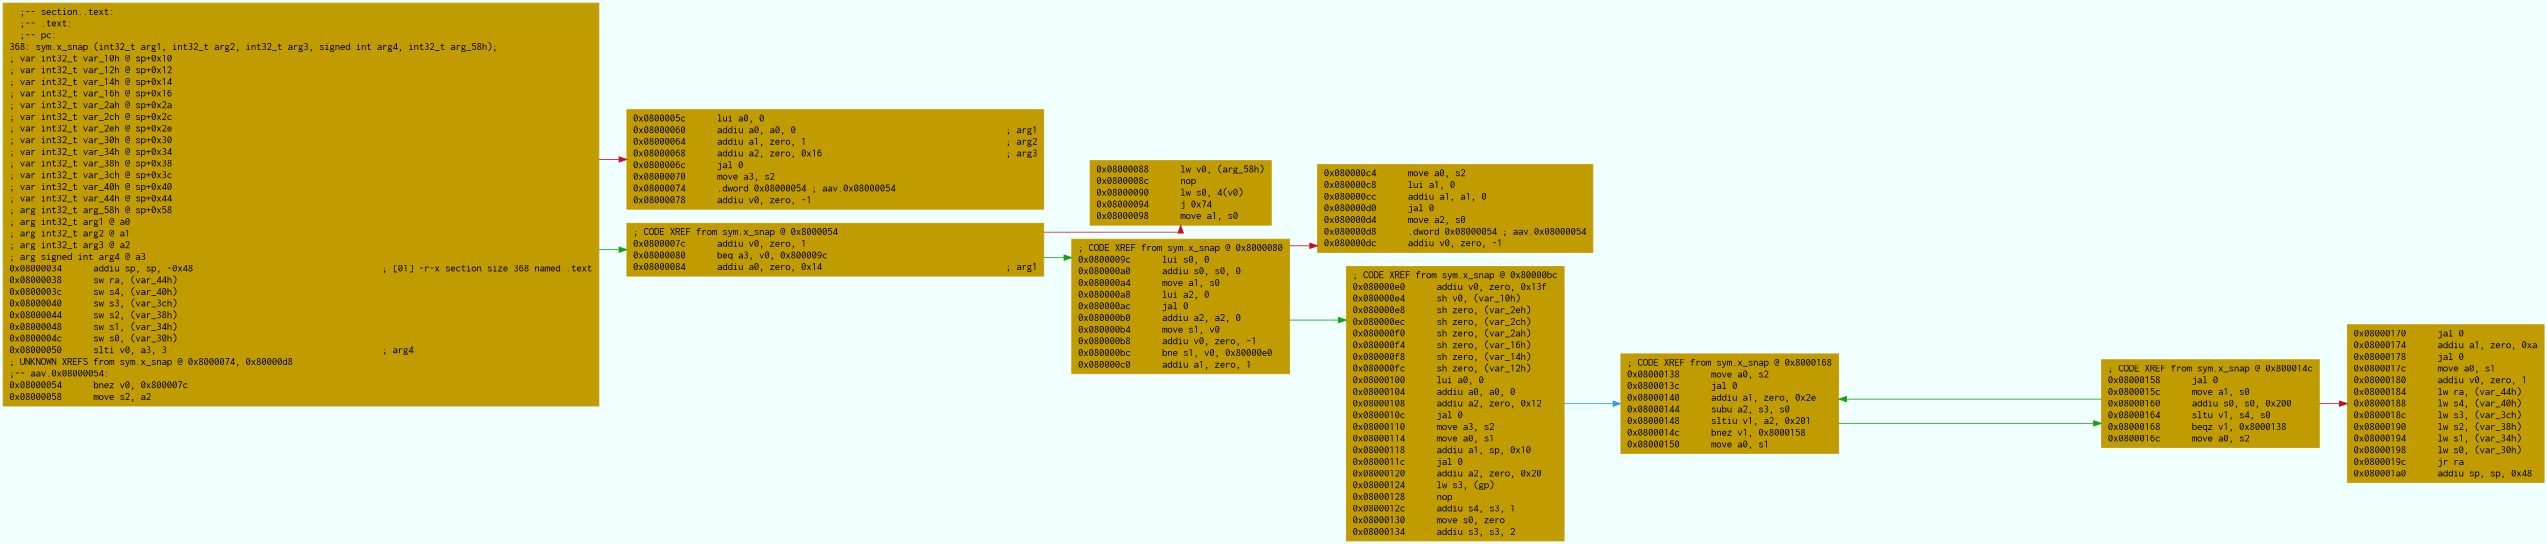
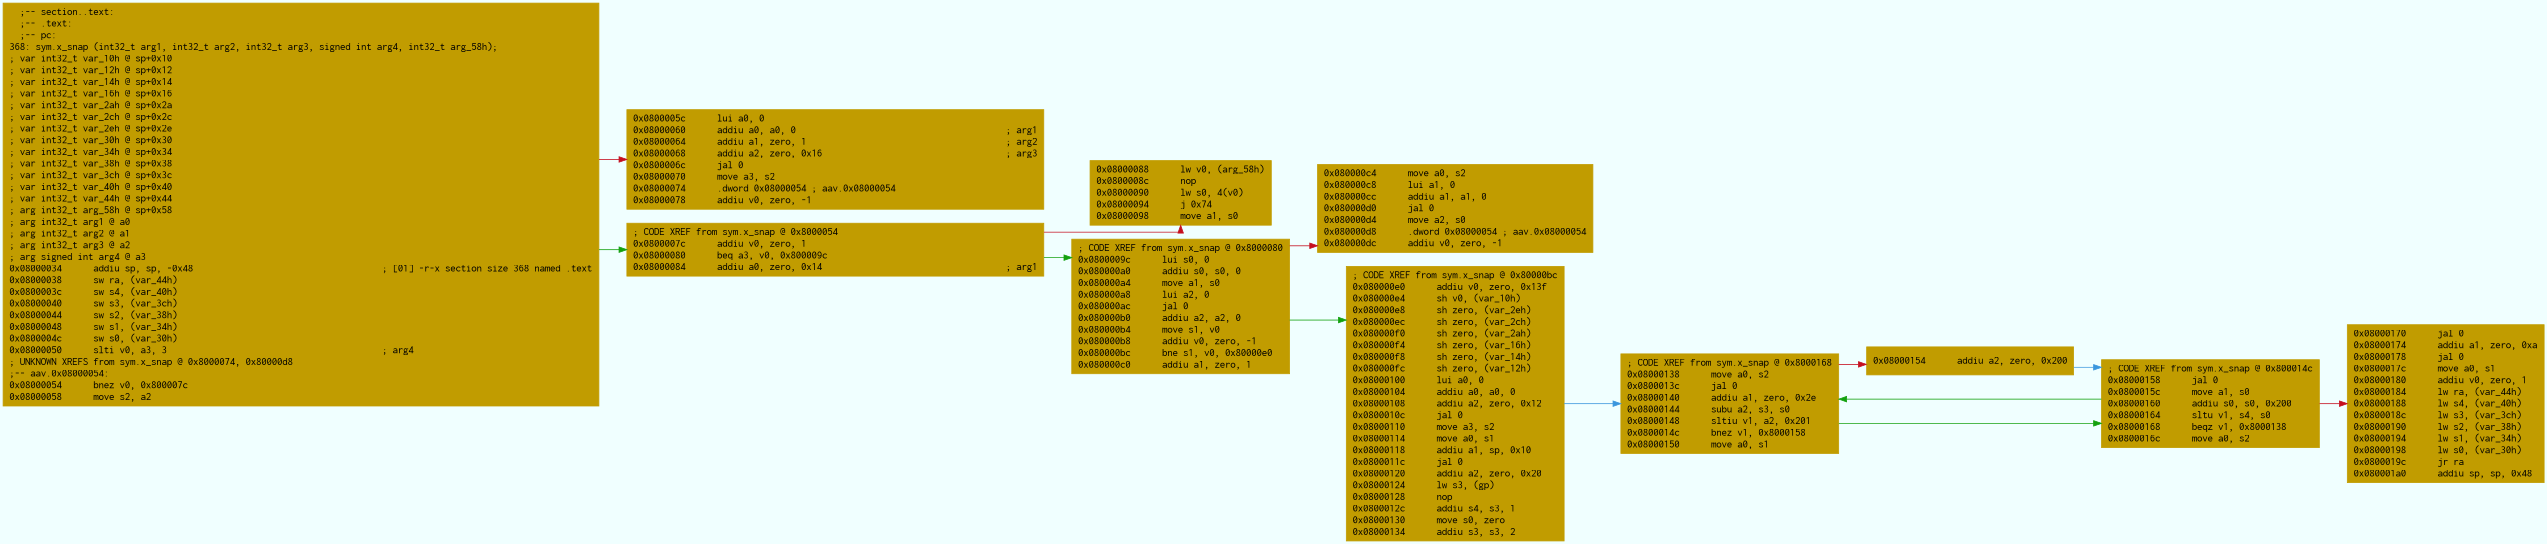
node "0x08000154      addiu a2, zero, 0x200": added
